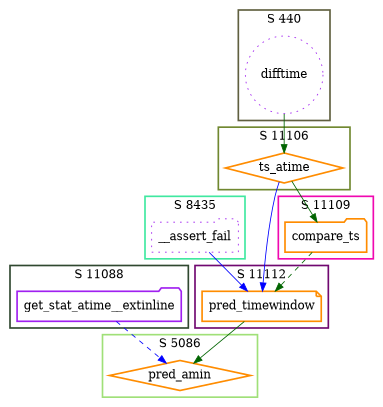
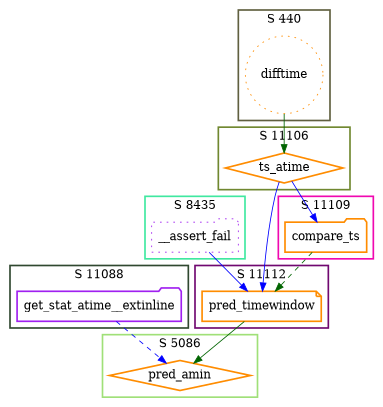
node "difftime": color purple -> darkorange
edge "ts_atime" -> "compare_ts": color darkgreen -> blue
